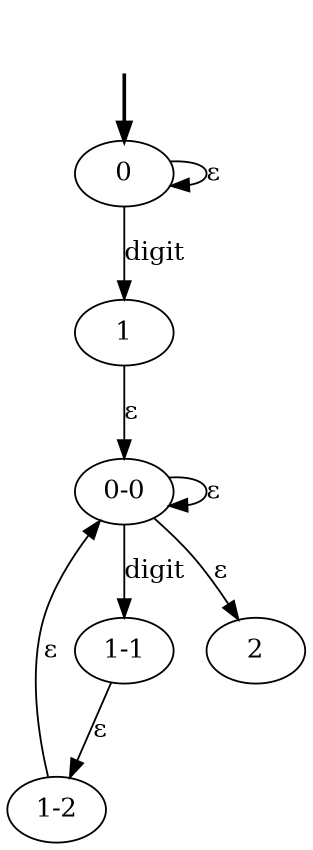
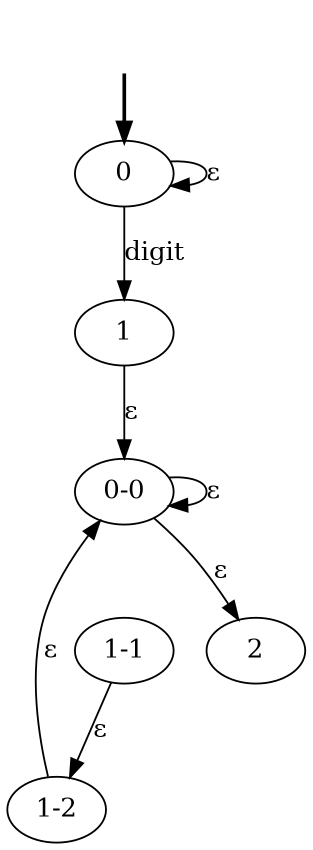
edge "0-0" -> "1-1": removed, label "digit"
